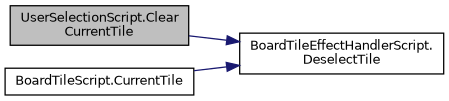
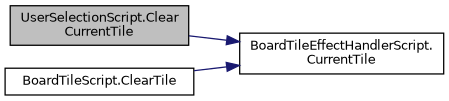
node "BoardTileEffectHandlerScript. DeselectTile": label "BoardTileEffectHandlerScript. DeselectTile" -> "BoardTileEffectHandlerScript. CurrentTile"
node "BoardTileScript.CurrentTile": label "BoardTileScript.CurrentTile" -> "BoardTileScript.ClearTile"
